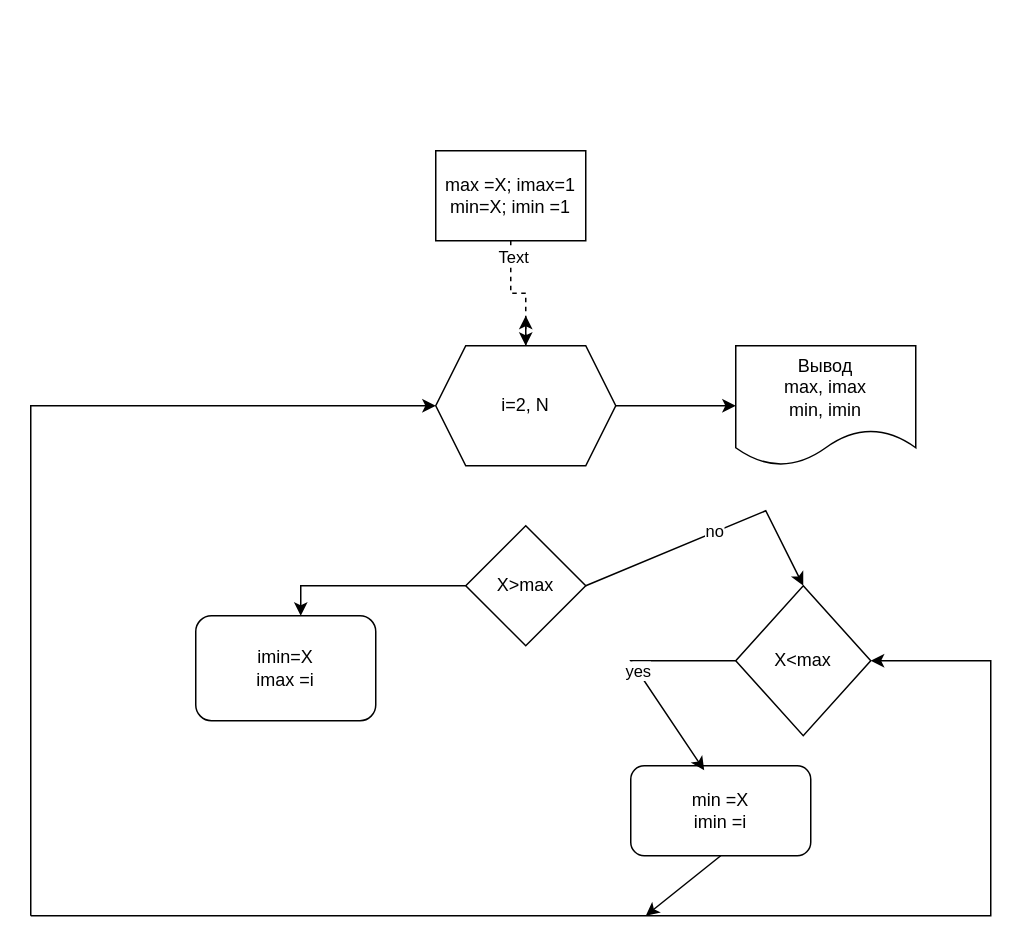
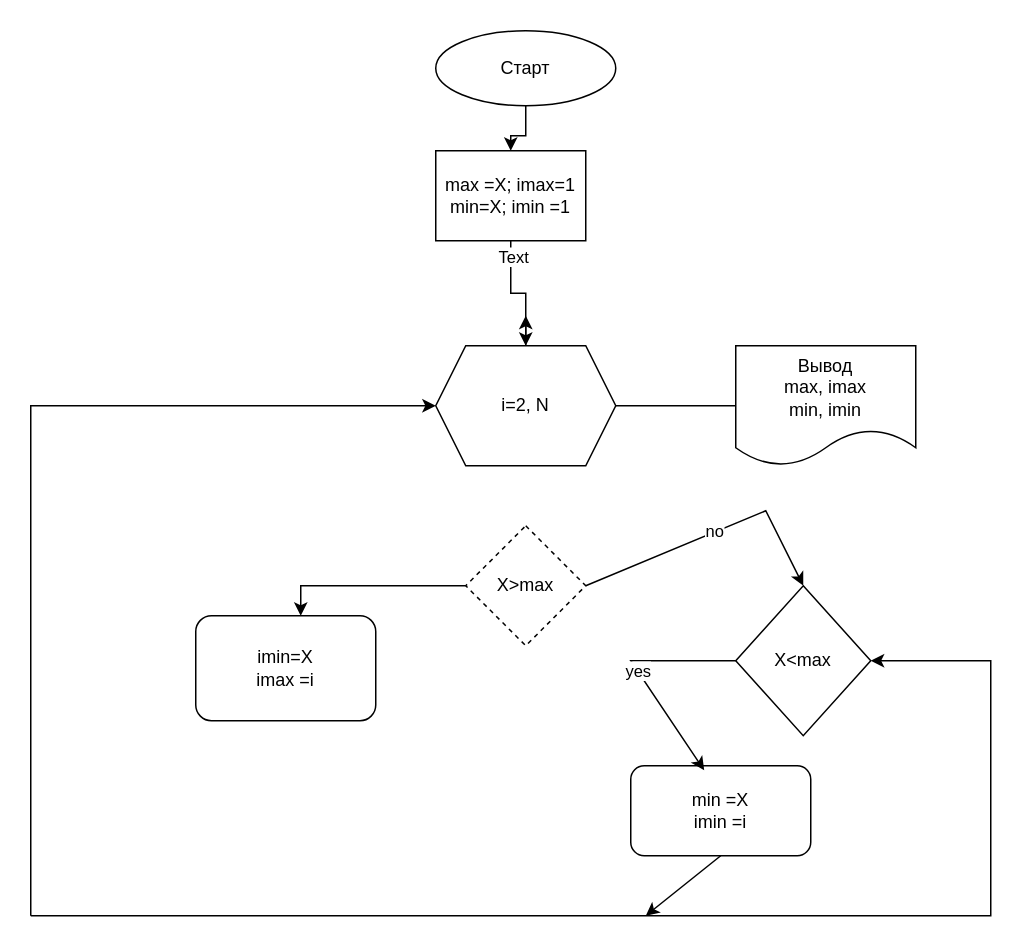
node "Старт": added
edge "Старт" -> "max =X; imax=1 min=X; imin =1": added
edge "max =X; imax=1 min=X; imin =1" -> "i=2, N": style dashed -> solid
edge "i=2, N" -> "Вывод max, imax min, imin": arrowhead classic -> none
node "X>max": style solid -> dashed
